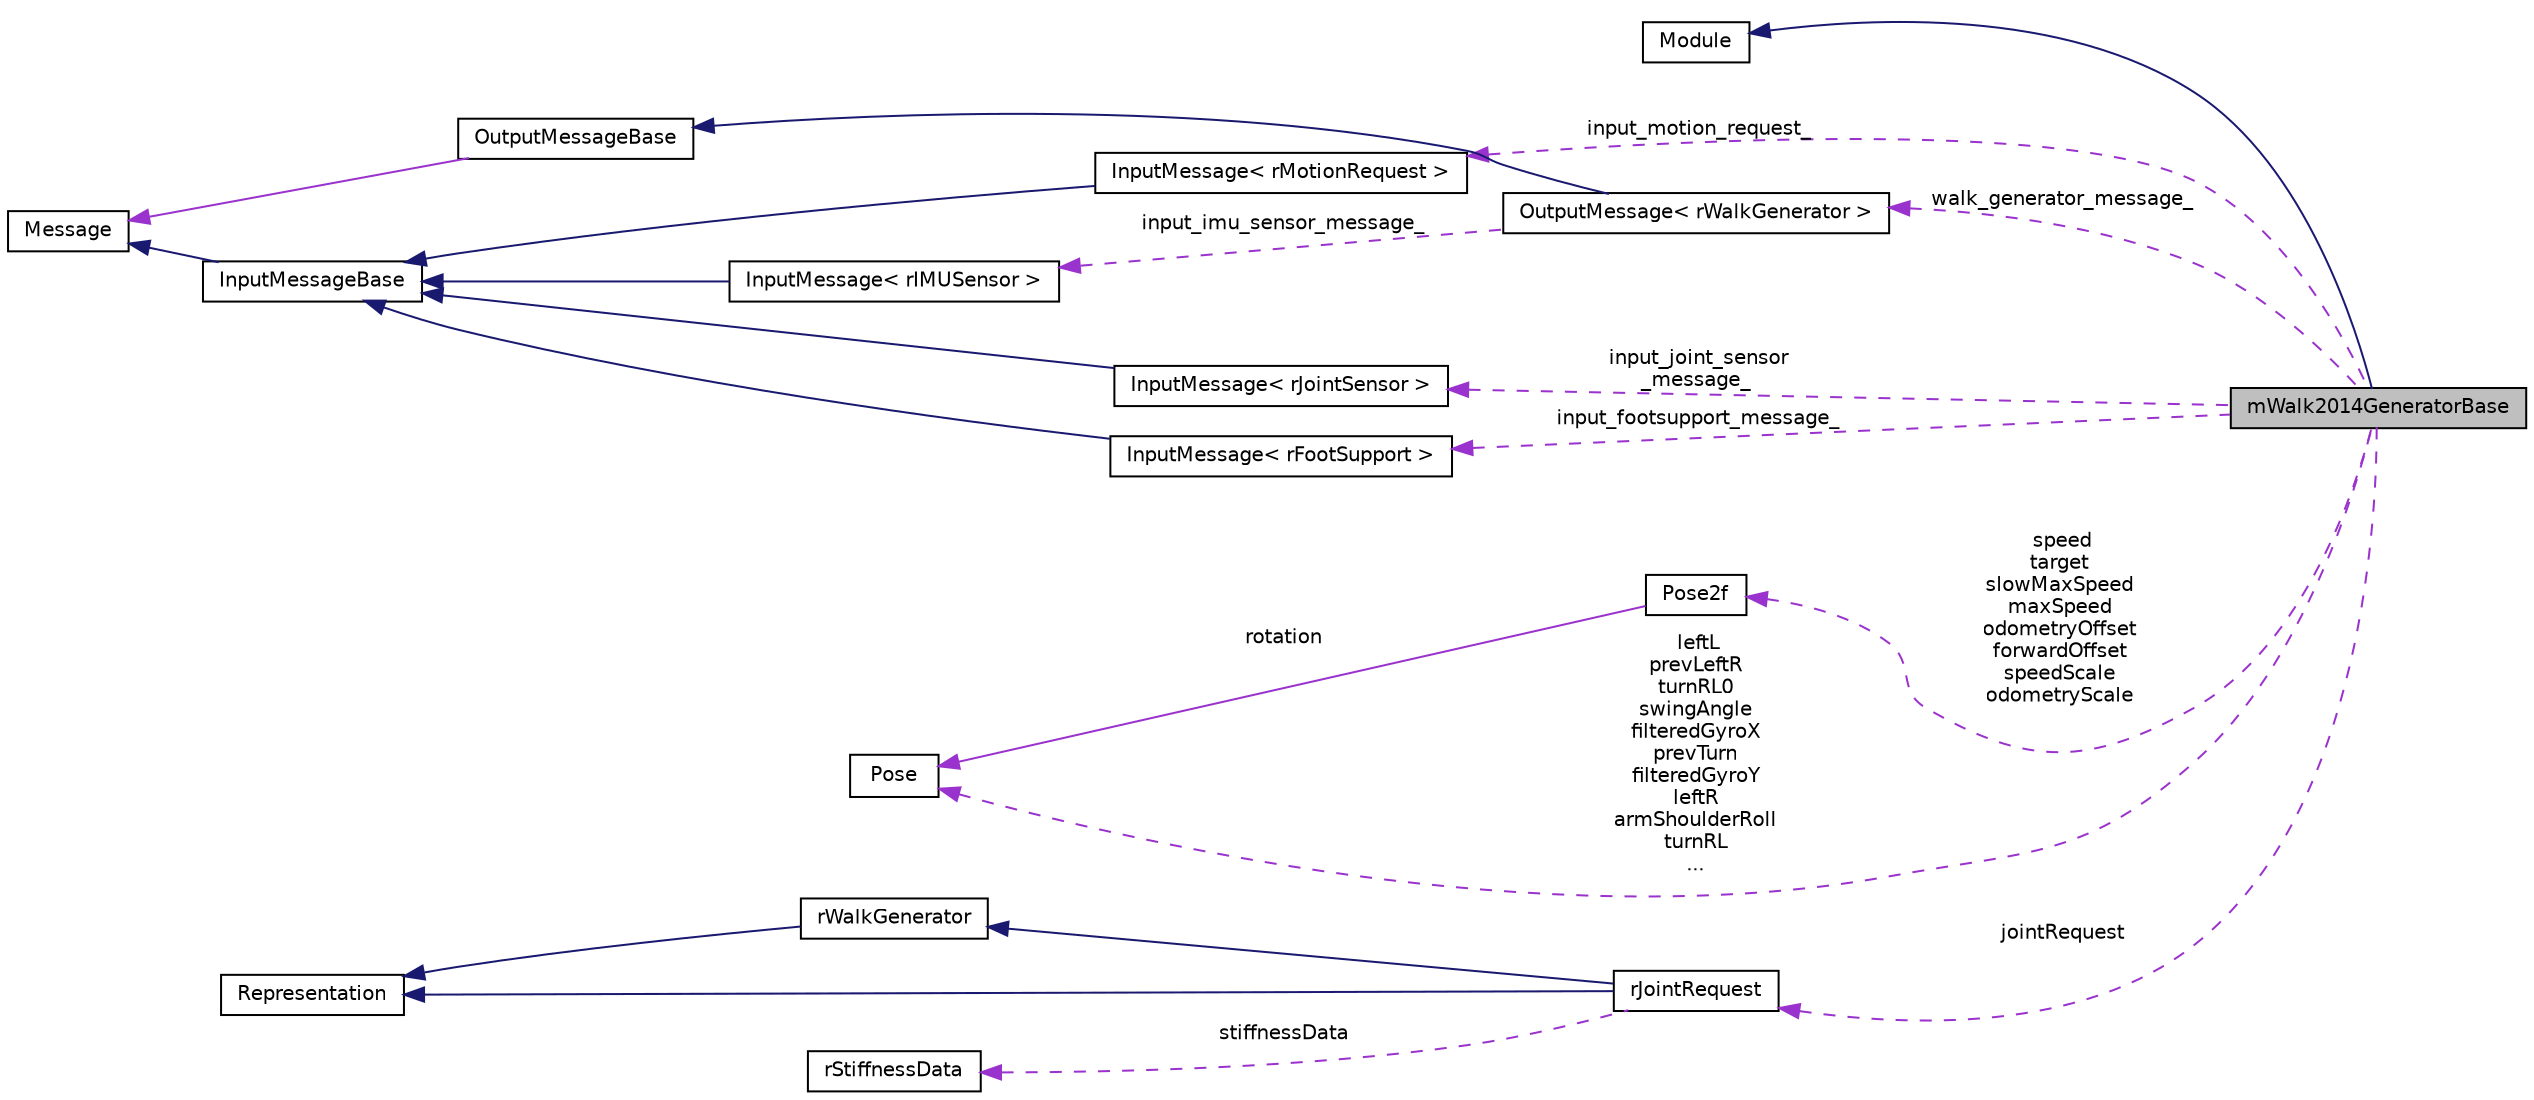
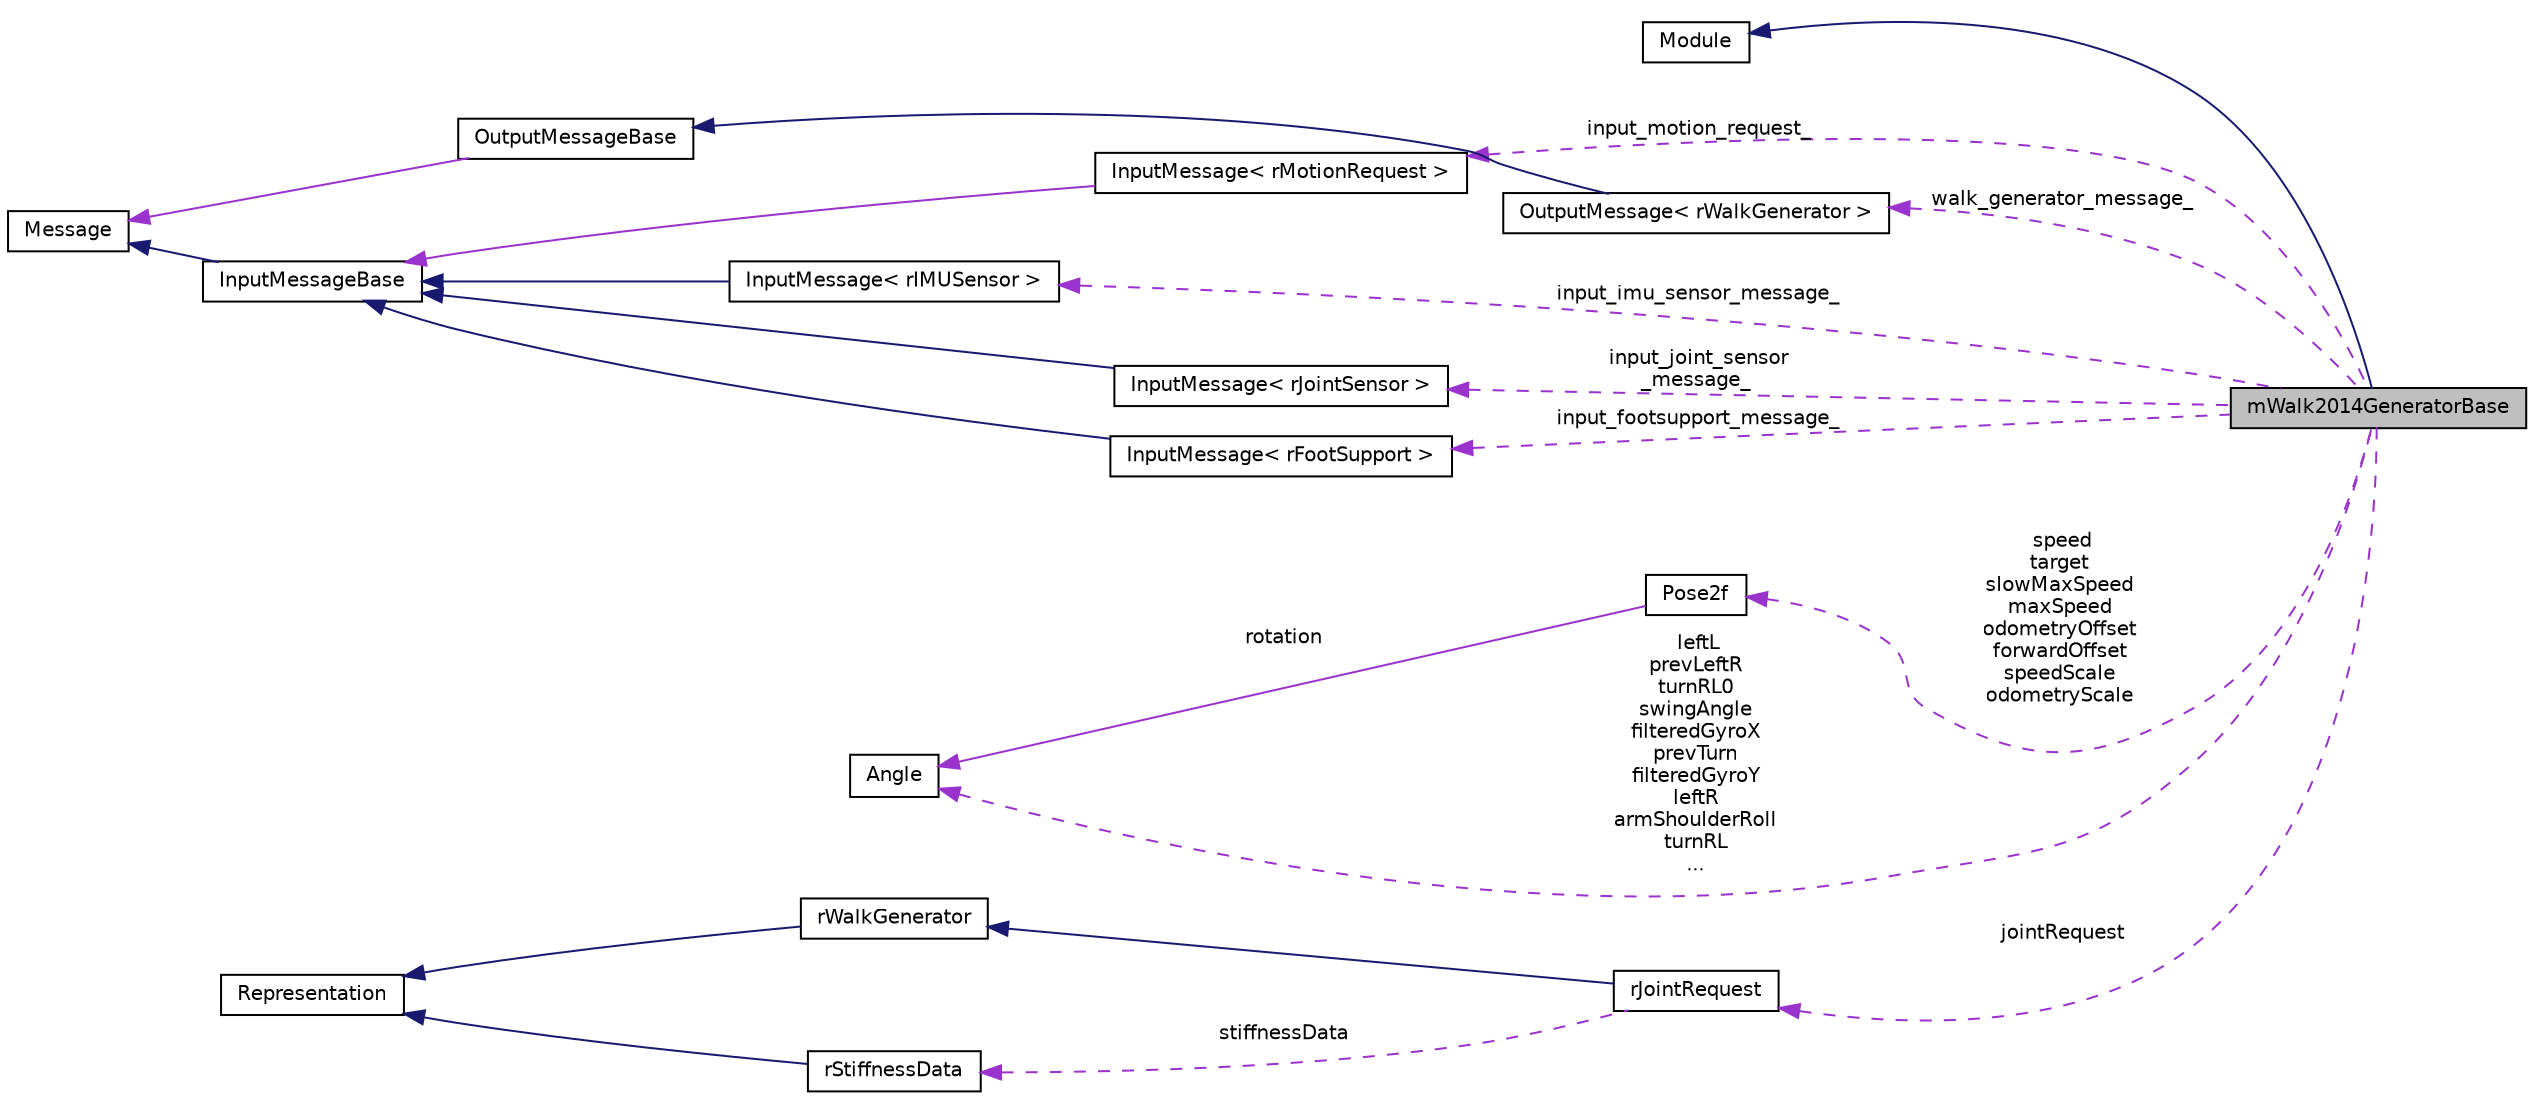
edge "InputMessage< rMotionRequest >" -> "InputMessageBase": color midnightblue -> darkorchid3
edge "OutputMessage< rWalkGenerator >" -> "InputMessage< rIMUSensor >": now "mWalk2014GeneratorBase" -> "InputMessage< rIMUSensor >"
node "Pose": label "Pose" -> "Angle"
edge "rJointRequest" -> "Representation": now "rStiffnessData" -> "Representation"
